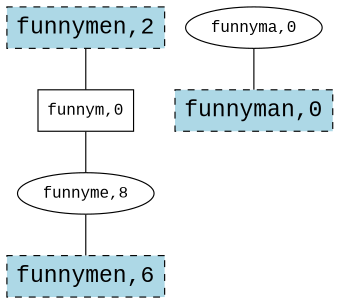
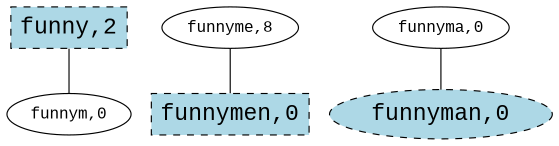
node "funnymen,2": label "funnymen,2" -> "funny,2"
node "funnym,0": shape box -> ellipse
node "funnyman,0": shape box -> ellipse
edge "funnym,0" -- "funnyme,8": removed
node "funnymen,6": label "funnymen,6" -> "funnymen,0"
